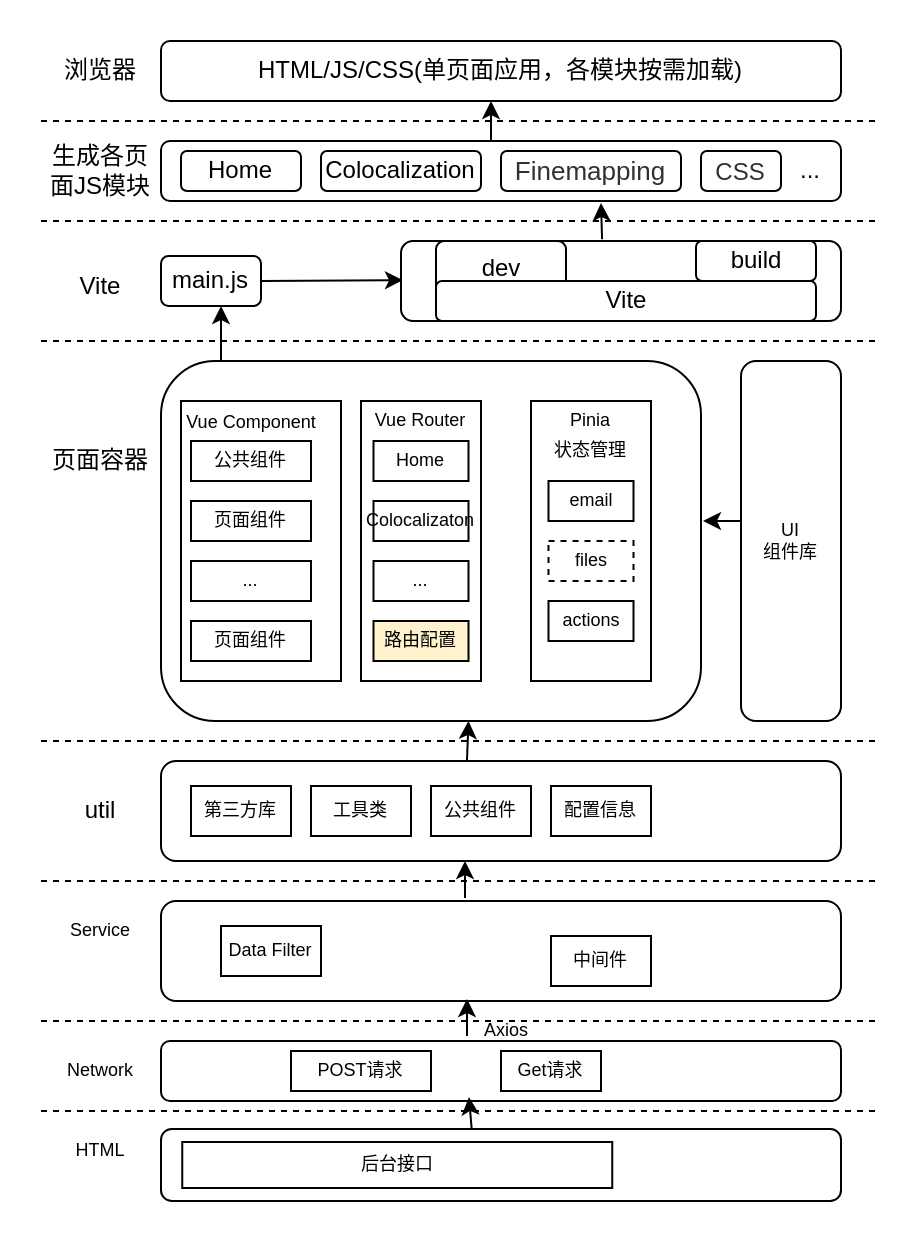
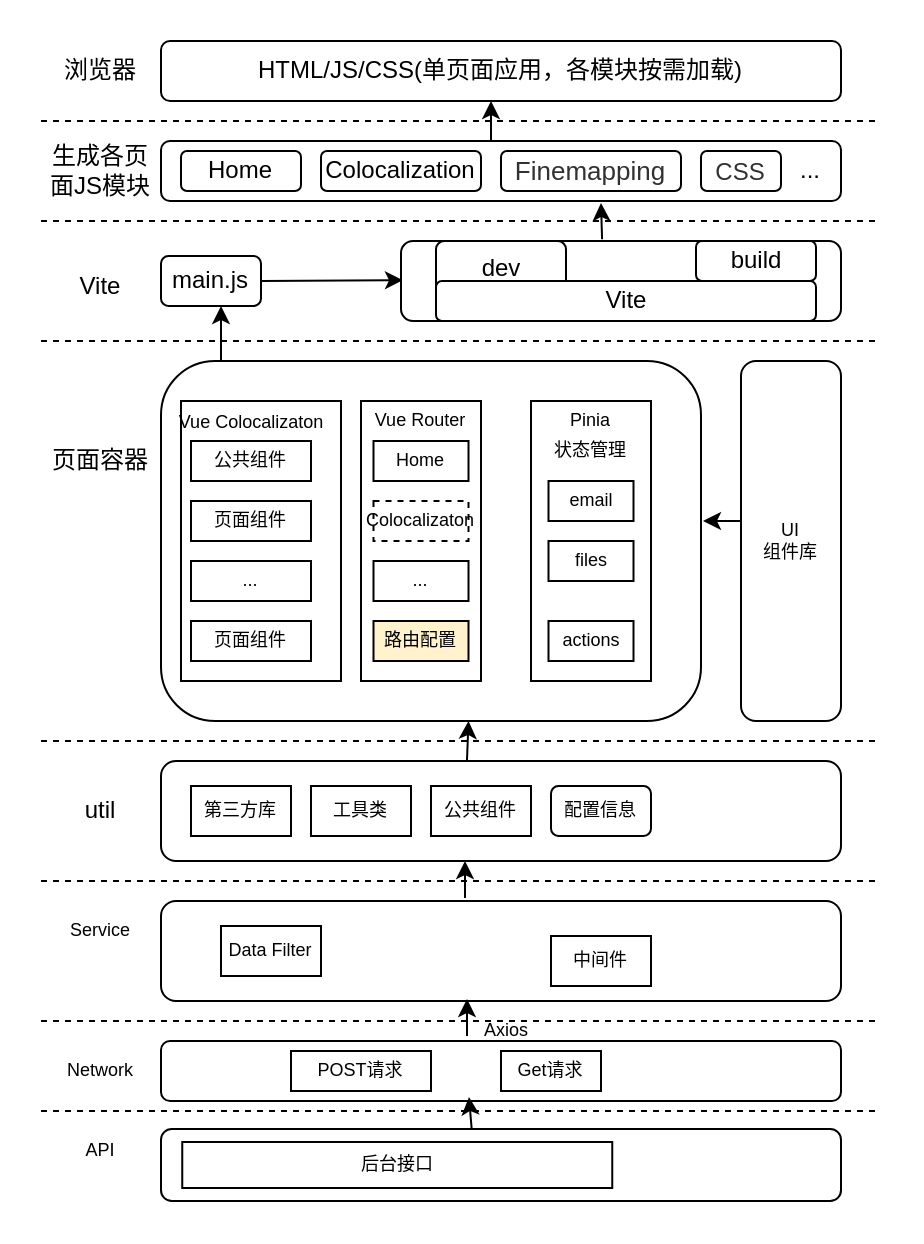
node "Vue Component": label "Vue Component" -> "Vue Colocalizaton"
node "Colocalizaton": style solid -> dashed
node "files": style dashed -> solid
node "actions": moved (591, 621) -> (591, 641)
node "配置信息": shape rectangle -> rounded rectangle
node "HTML": label "HTML" -> "API"
